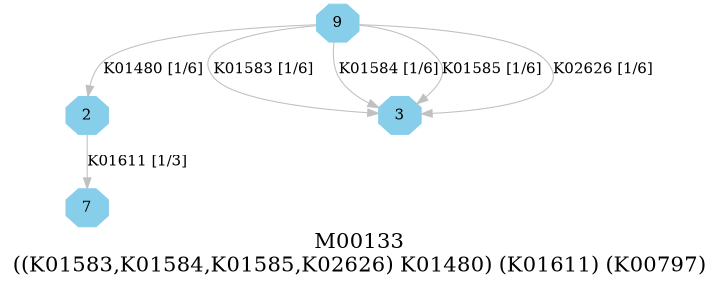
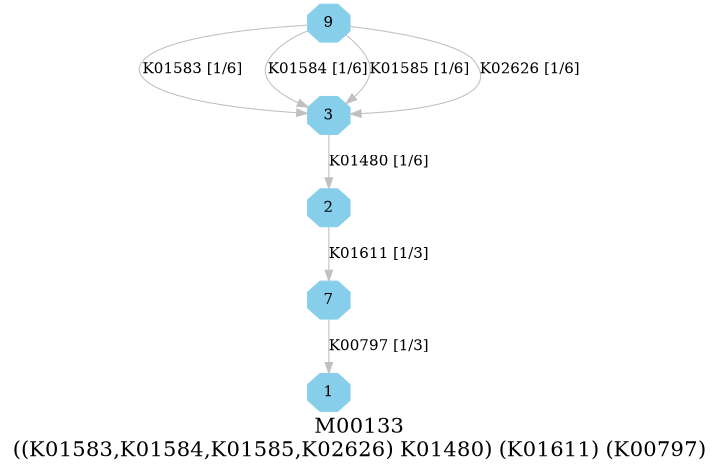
edge "9" -> "2": now "3" -> "2"
node "1": added
